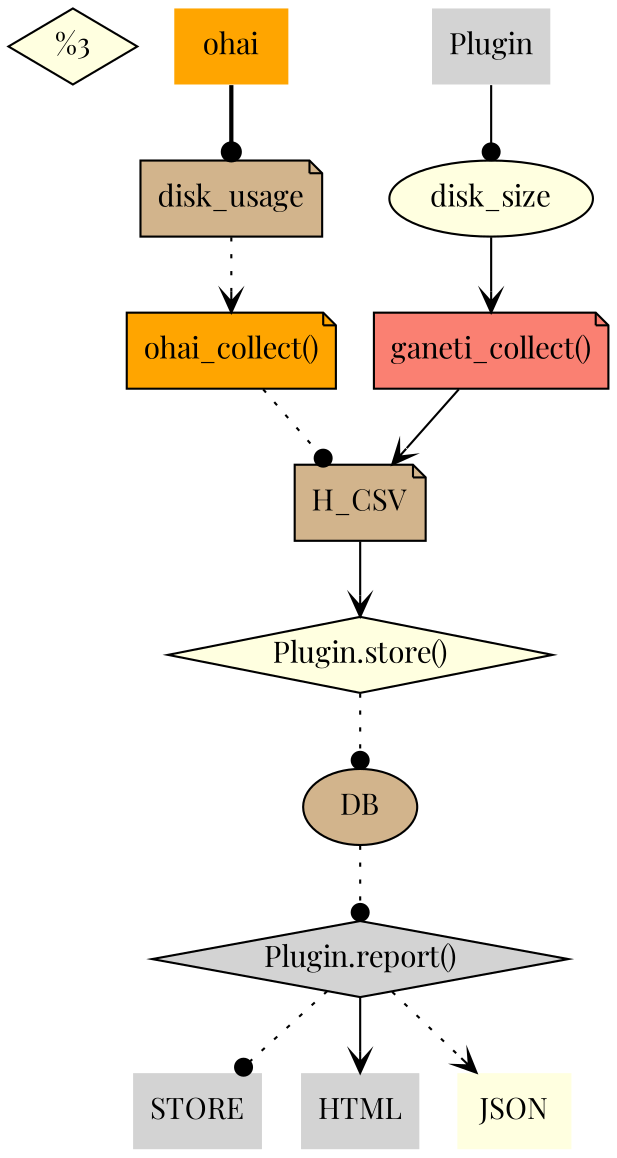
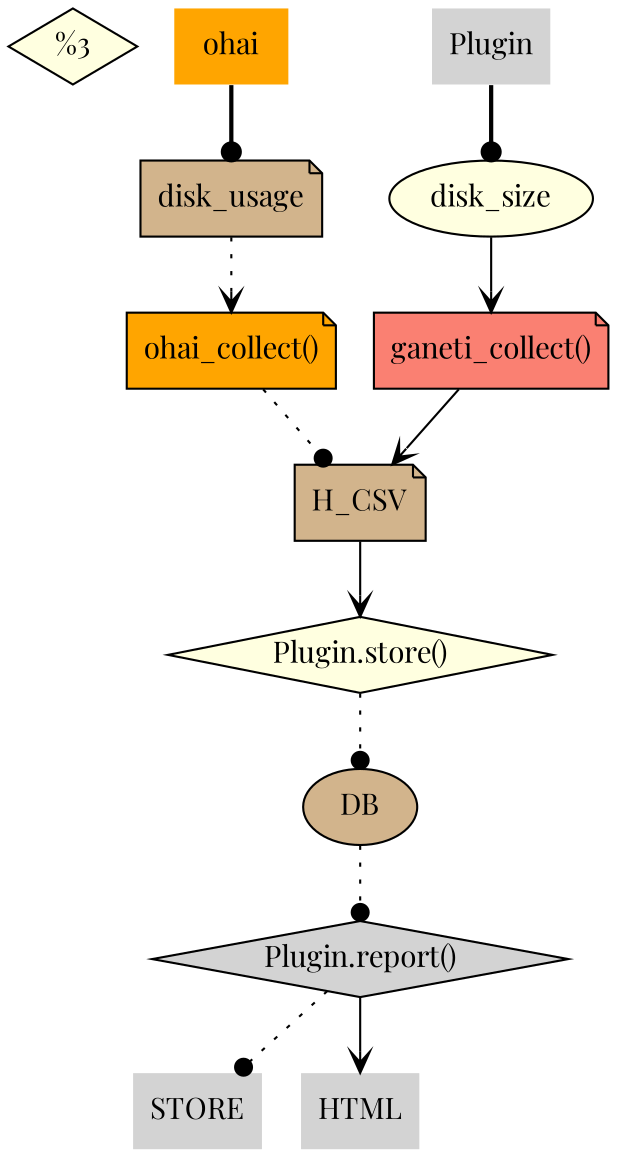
edge "Plugin" -> "disk_size": style solid -> bold
node "JSON": removed
